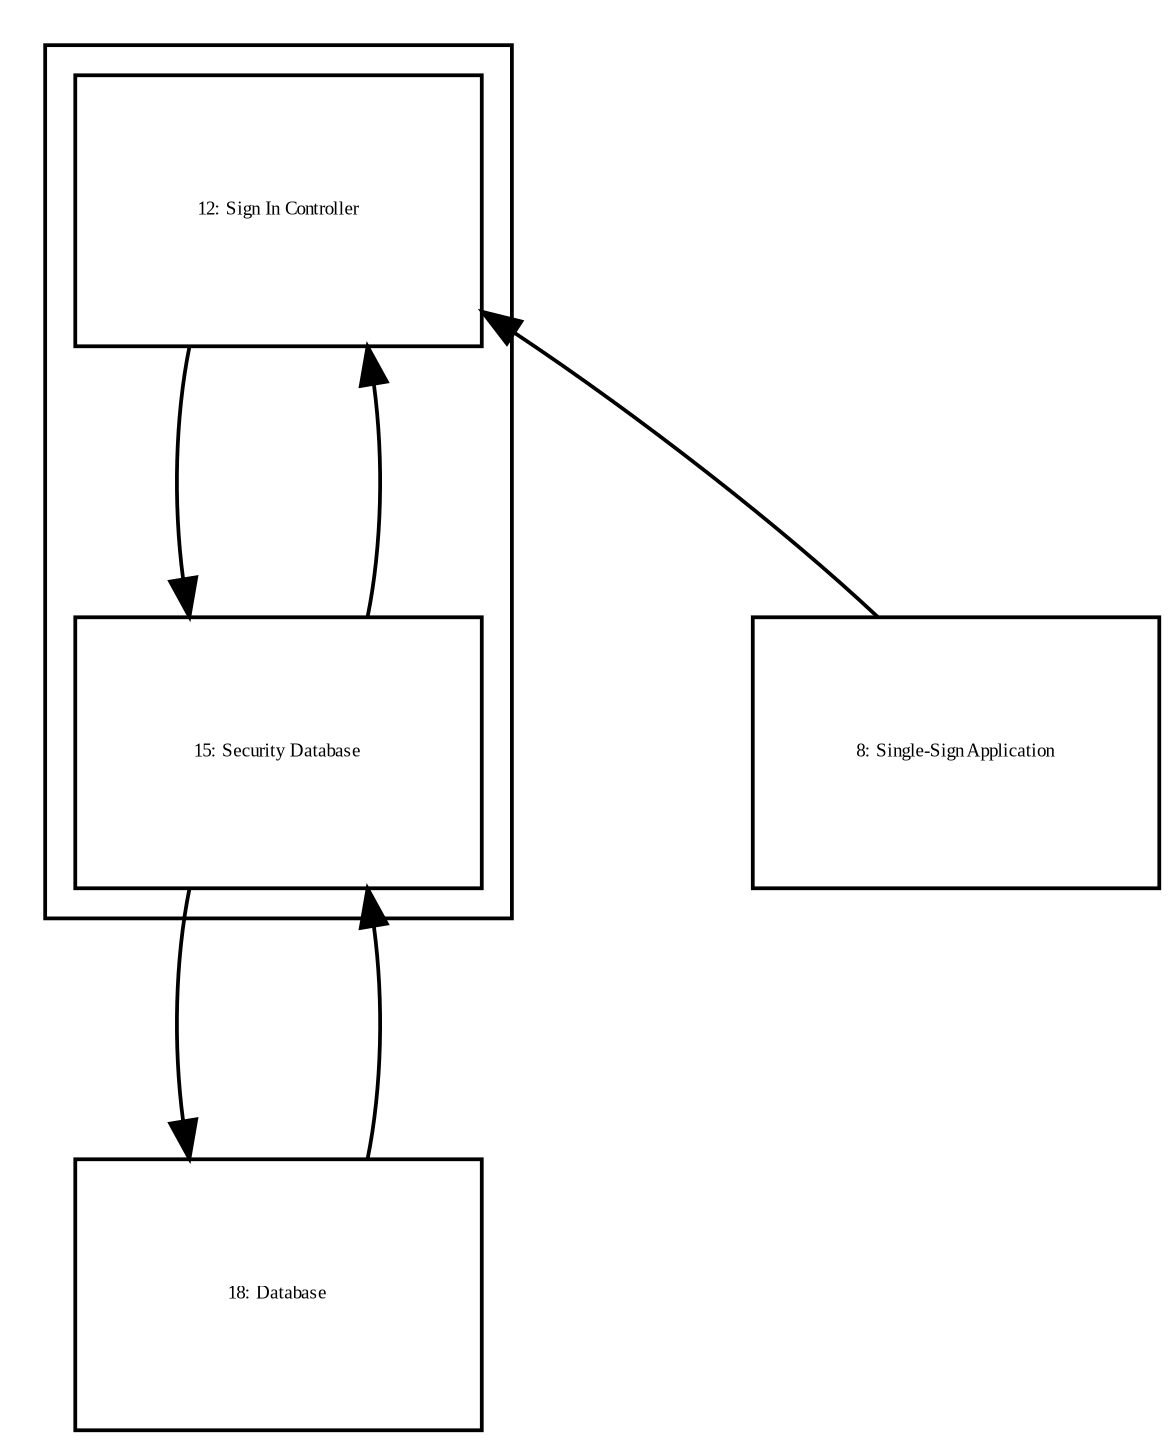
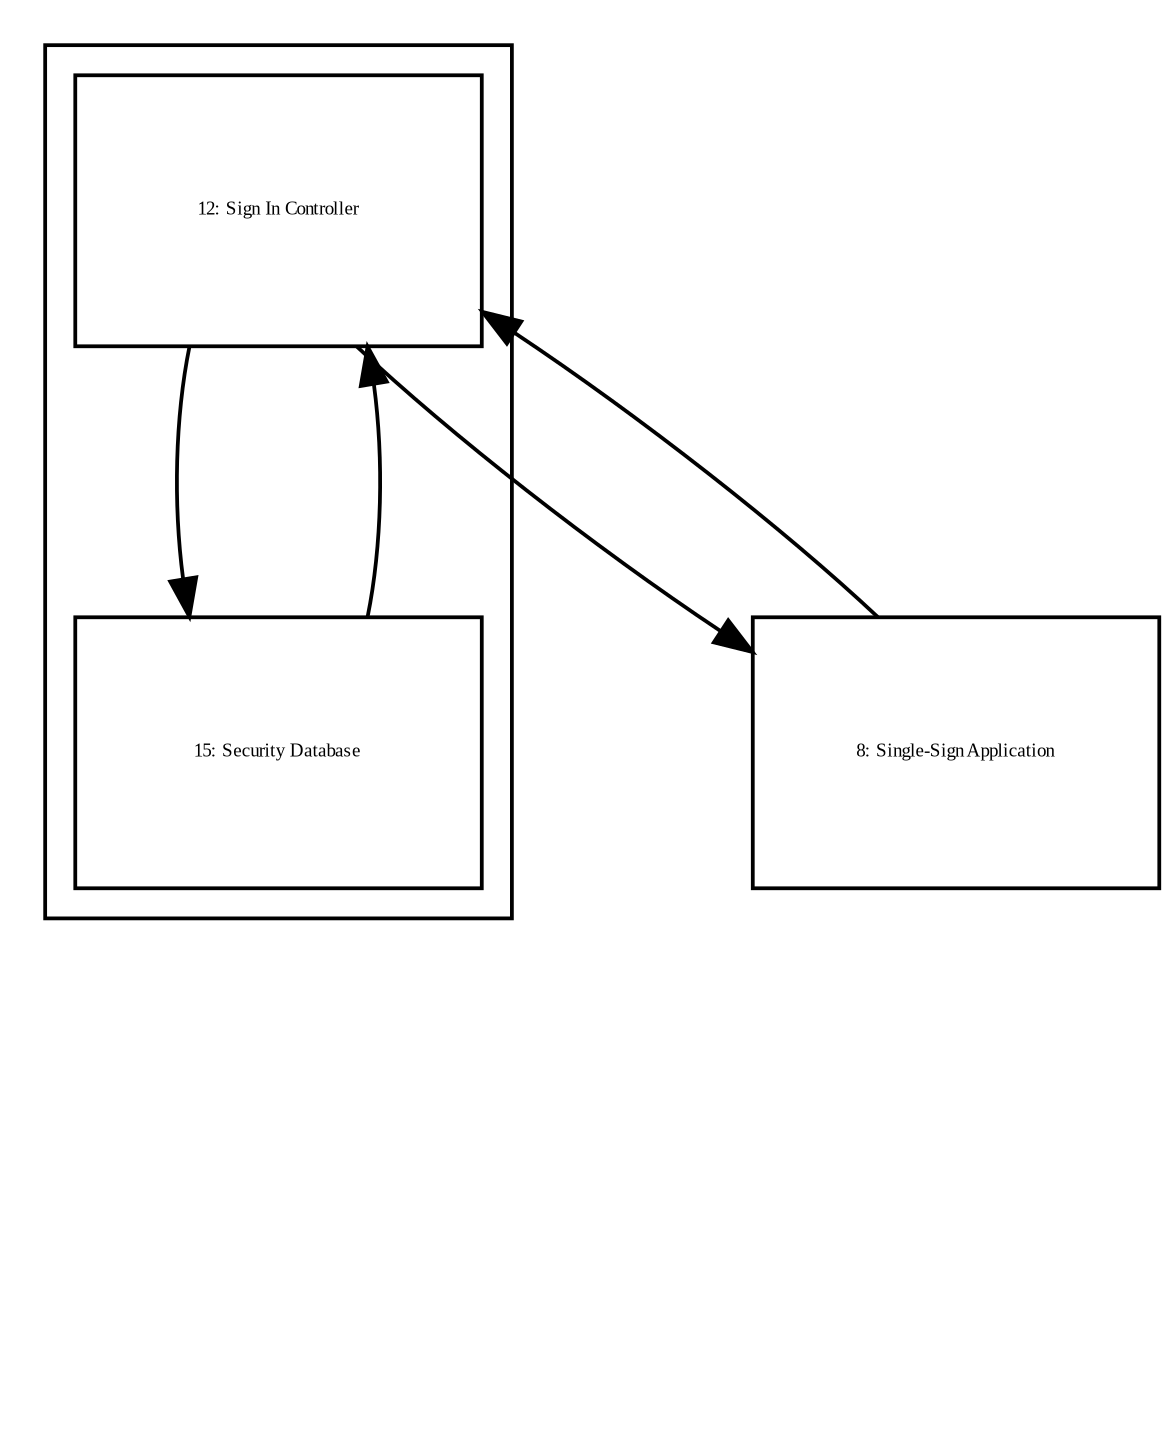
edge "12: Sign In Controller" -> "8: Single-Sign Application": added
node "18: Database": removed
